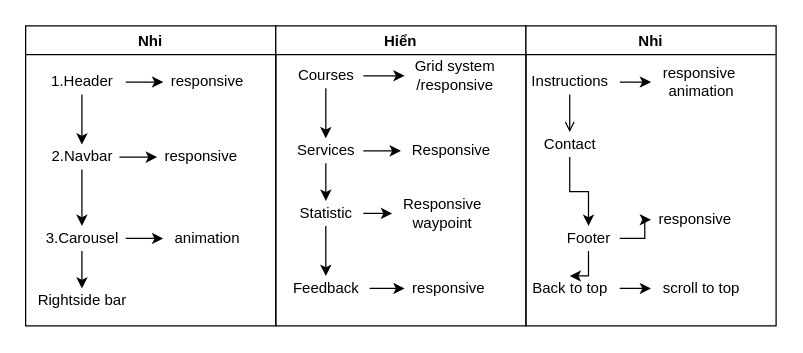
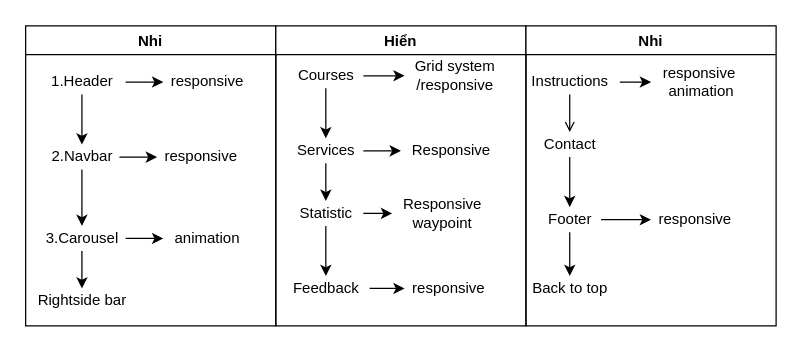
node "Footer": moved (588, 238) -> (569, 219)
edge "Back to top" -> "scroll to top": removed
node "scroll to top": removed
